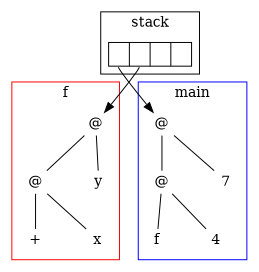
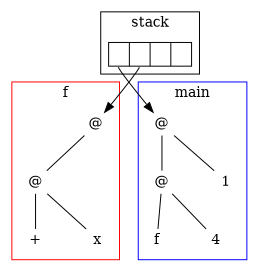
node "y": removed
node "7": label "7" -> "1"
